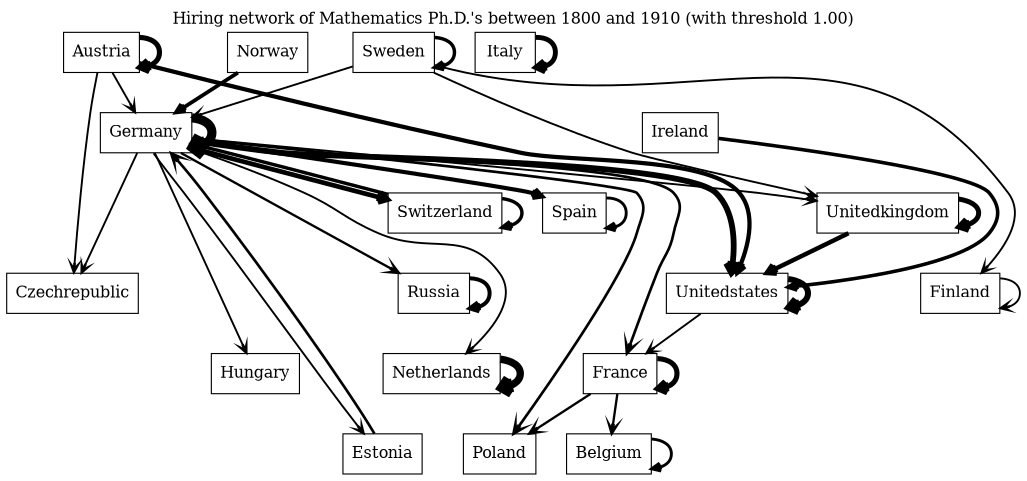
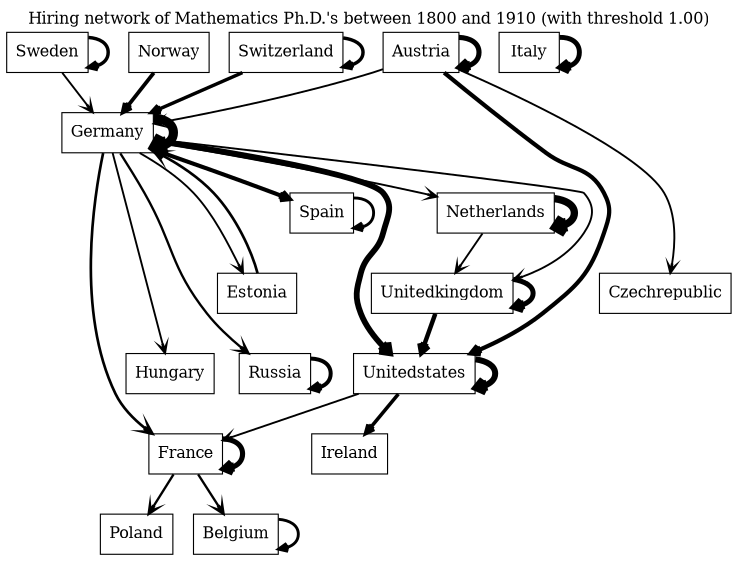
edge "Sweden" -> "Unitedkingdom": now "Netherlands" -> "Unitedkingdom"
edge "Germany" -> "Switzerland": removed
edge "Germany" -> "Poland": removed
edge "Ireland" -> "Unitedstates": reversed
edge "Germany" -> "Czechrepublic": removed
node "Finland": removed
